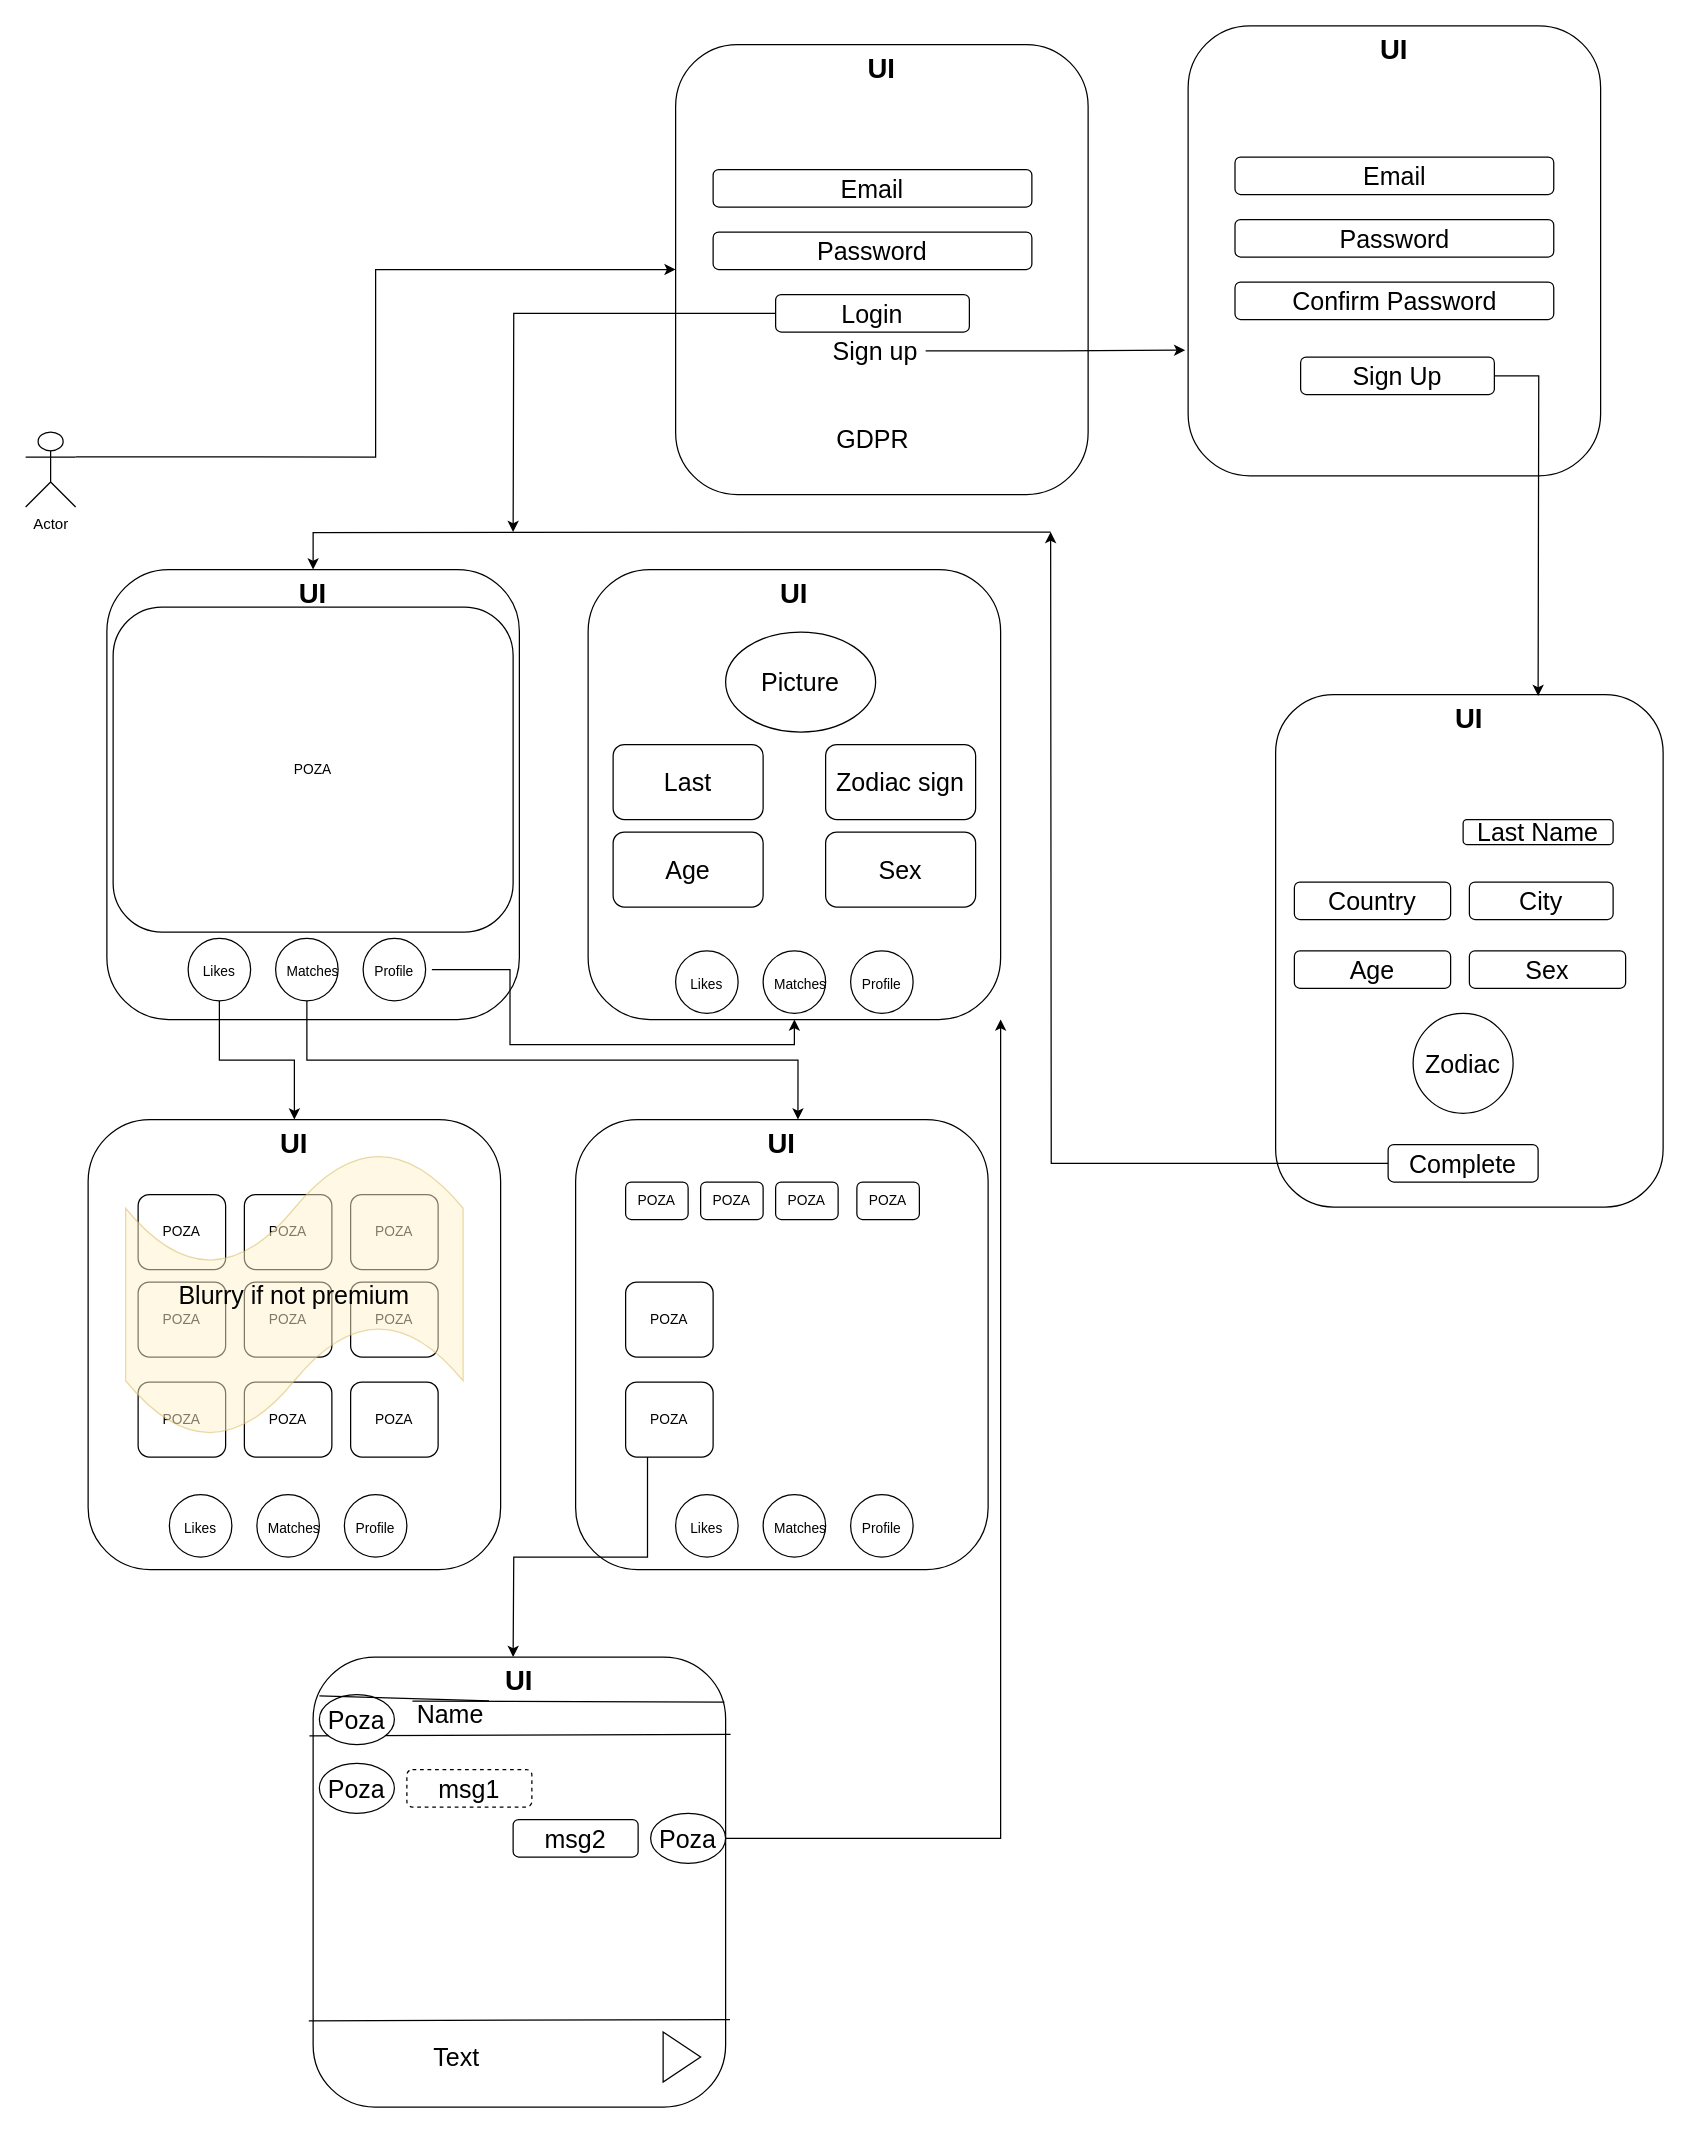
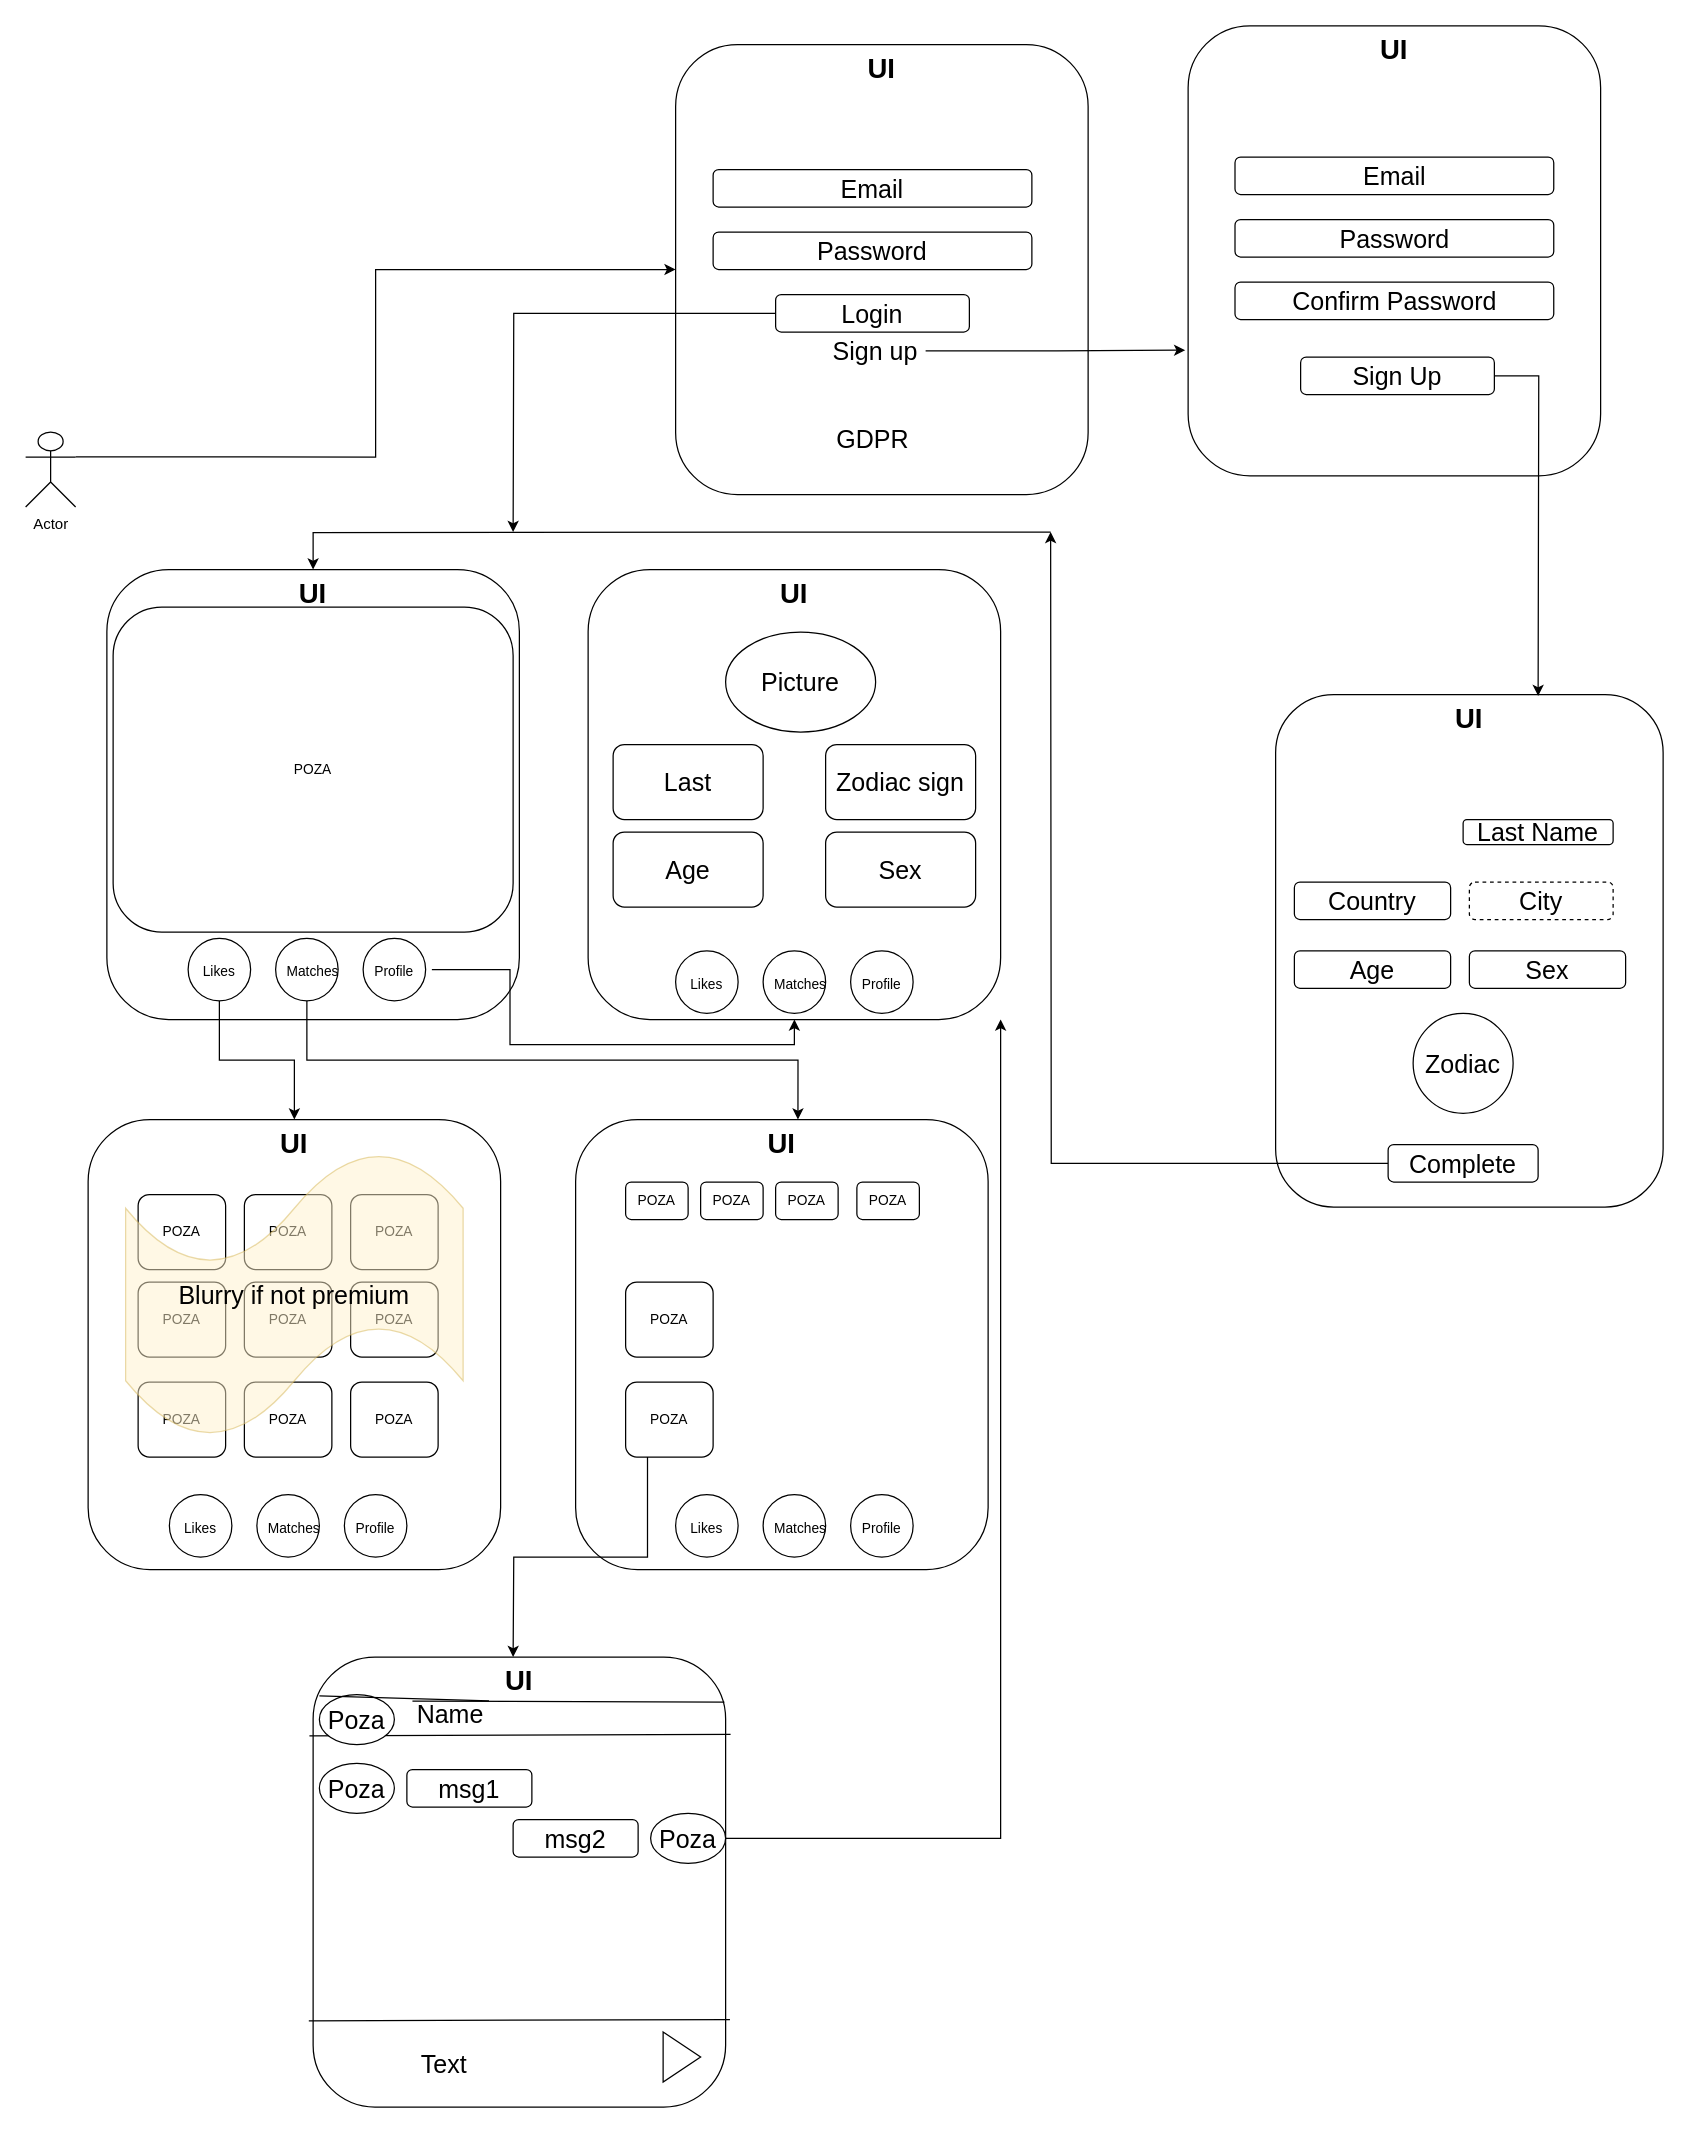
node "City": style solid -> dashed
node "msg1": style dashed -> solid
node "Text": moved (457, 2057) -> (444, 2063)
